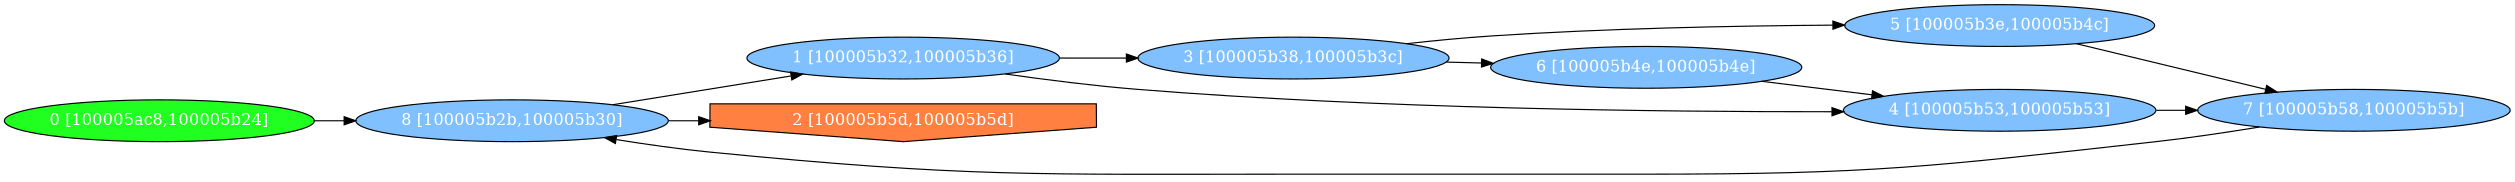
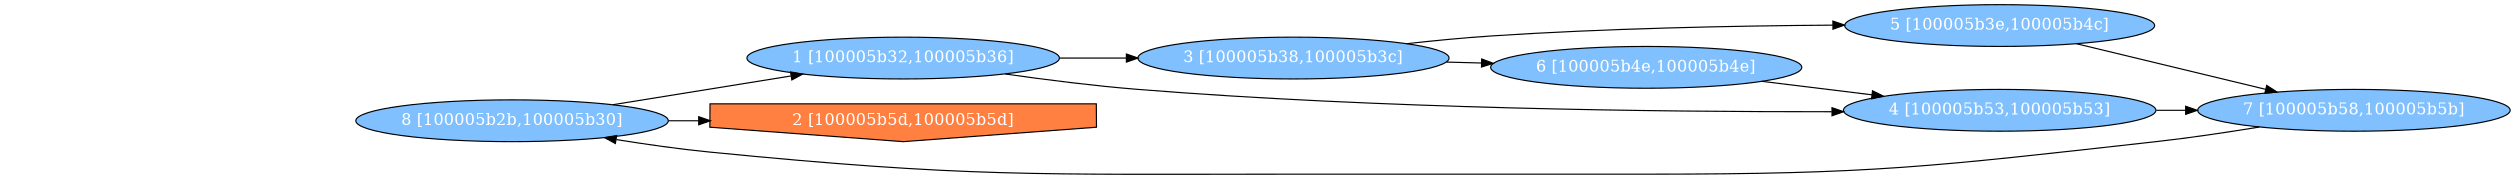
node "0 [100005ac8,100005b24]": removed
